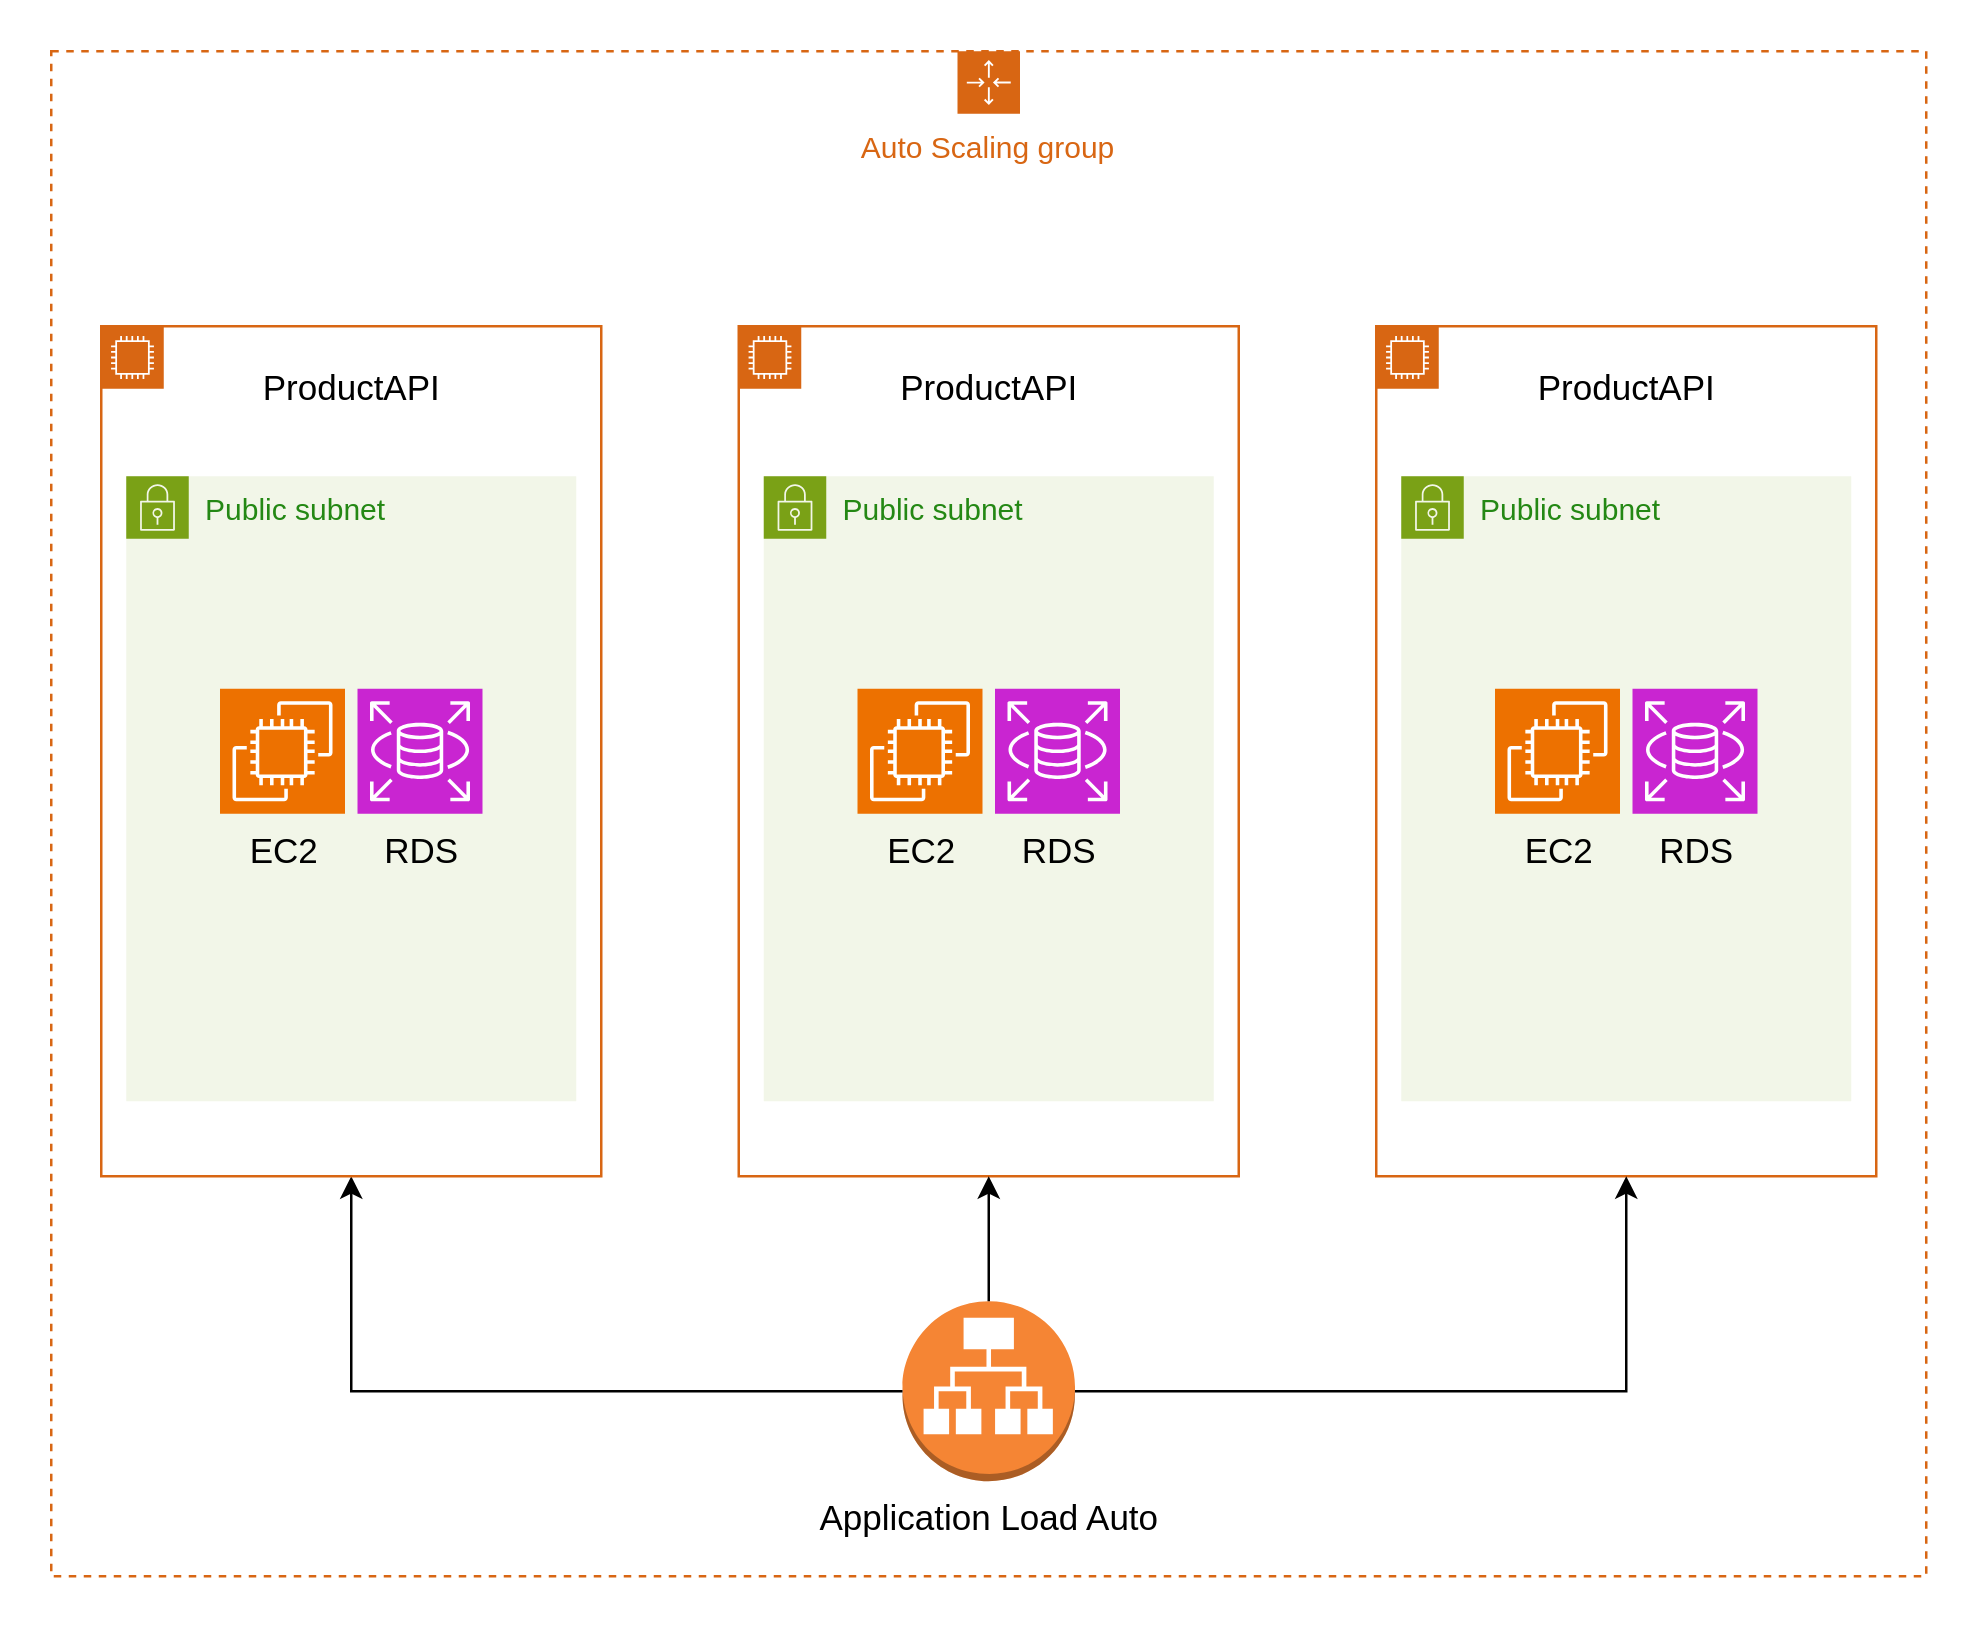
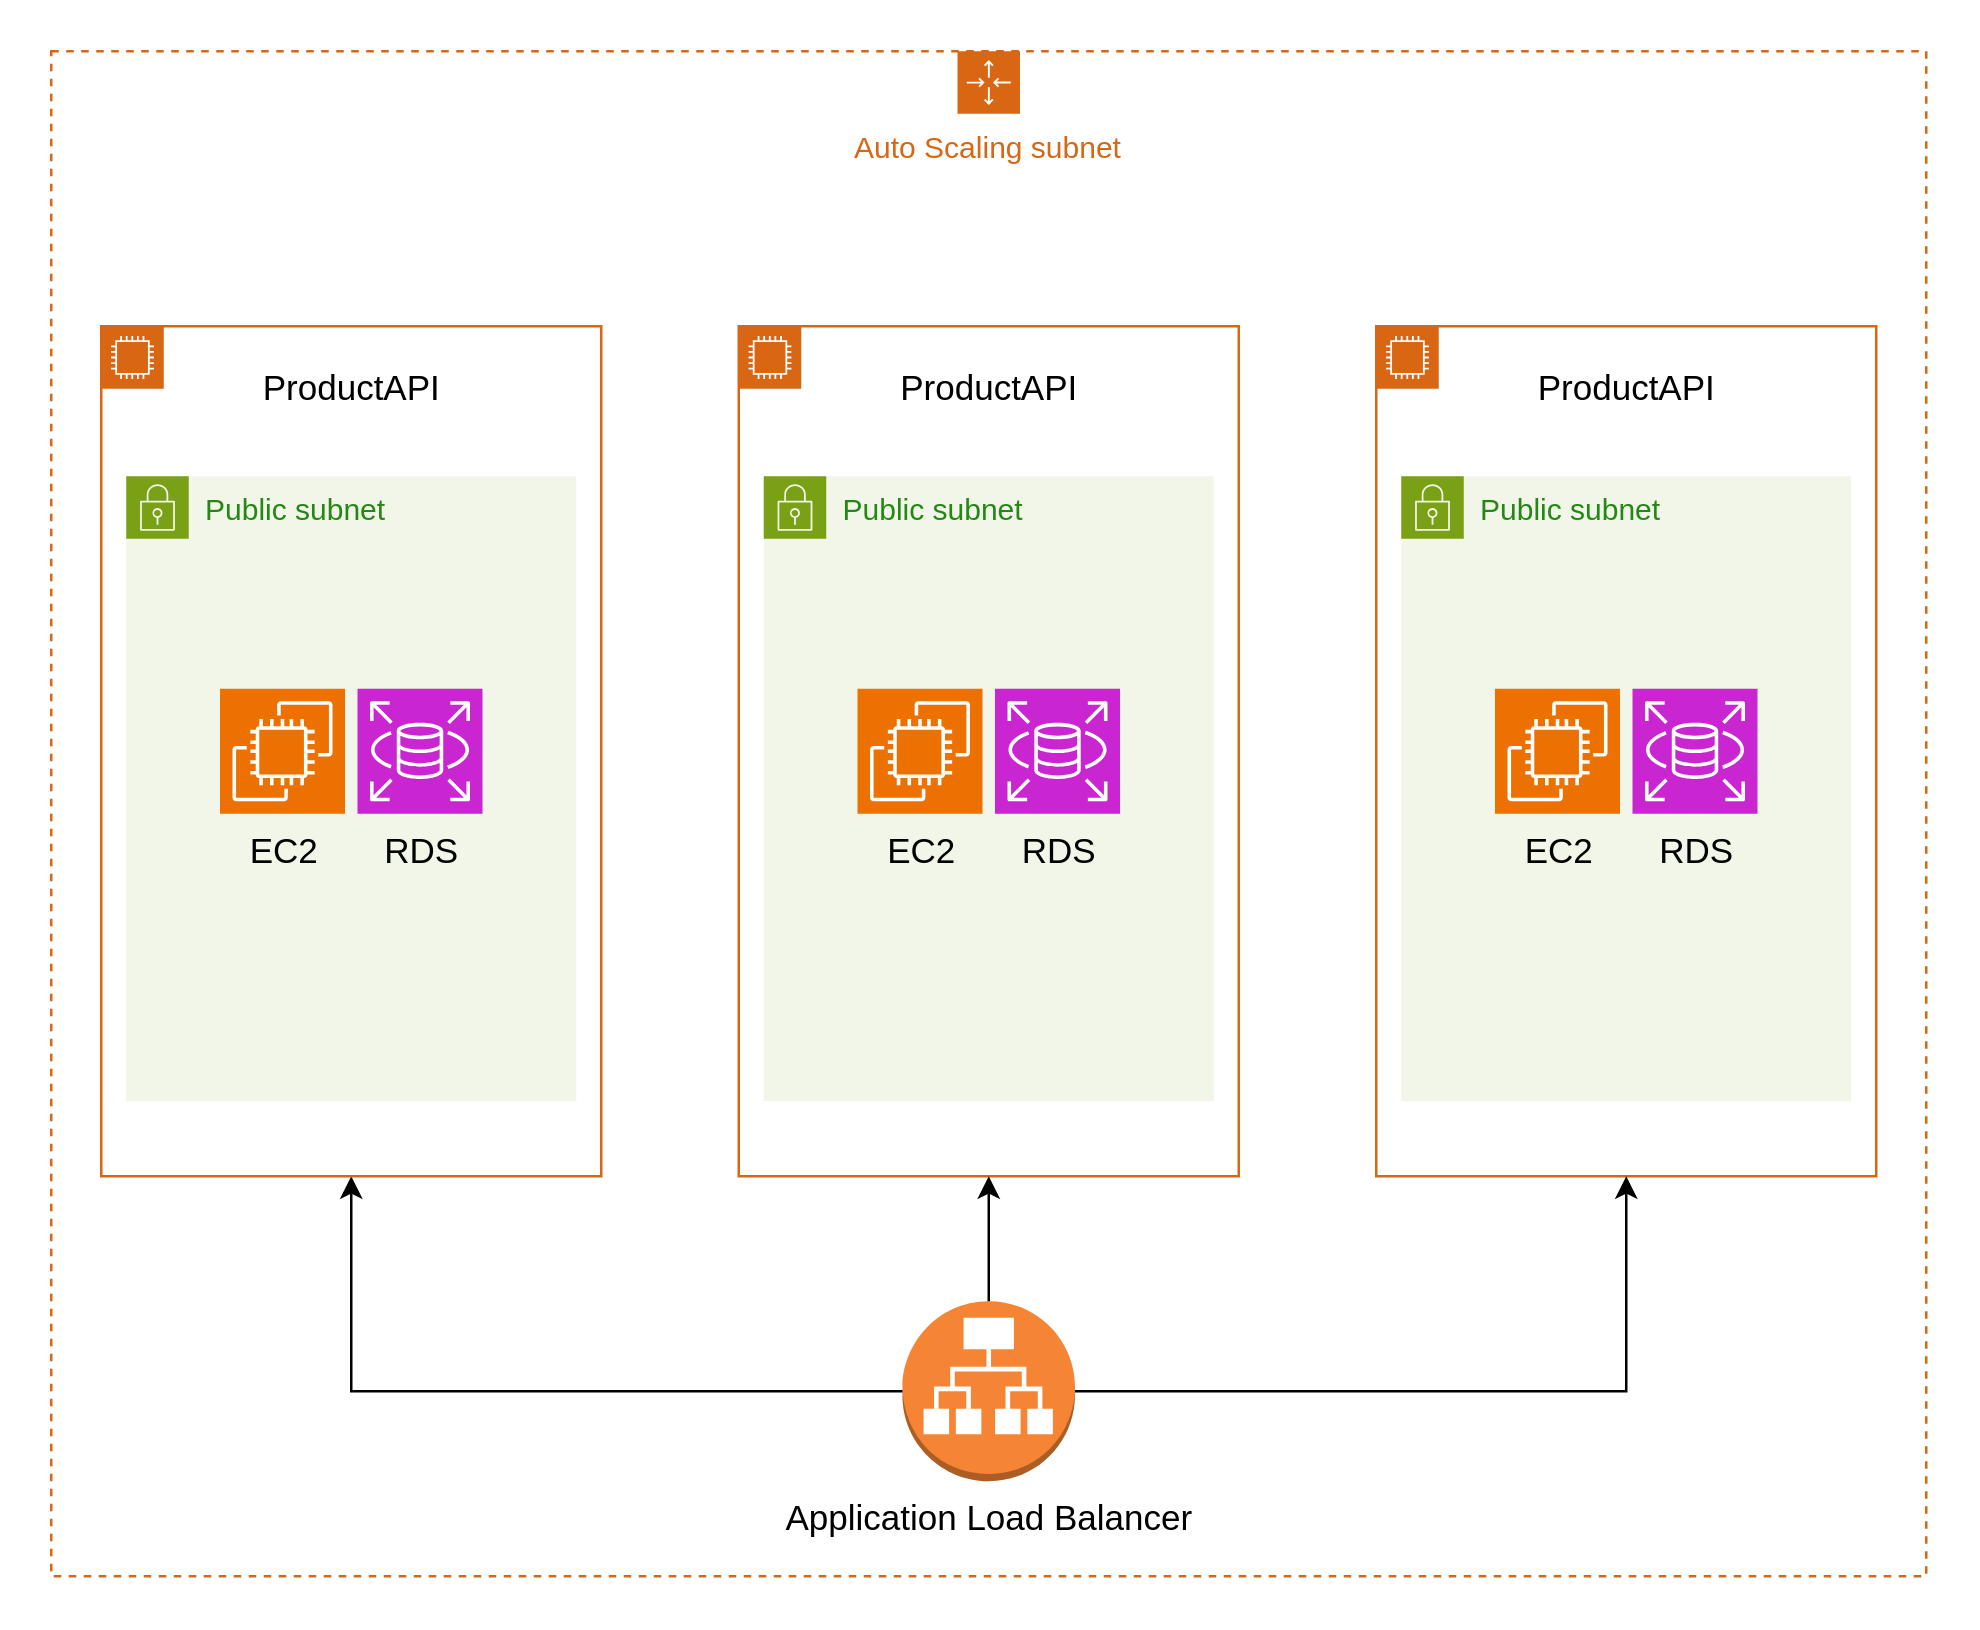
node "Auto Scaling group": label "Auto Scaling group" -> "Auto Scaling subnet"
node "Application Load Auto": label "Application Load Auto" -> "Application Load Balancer"
